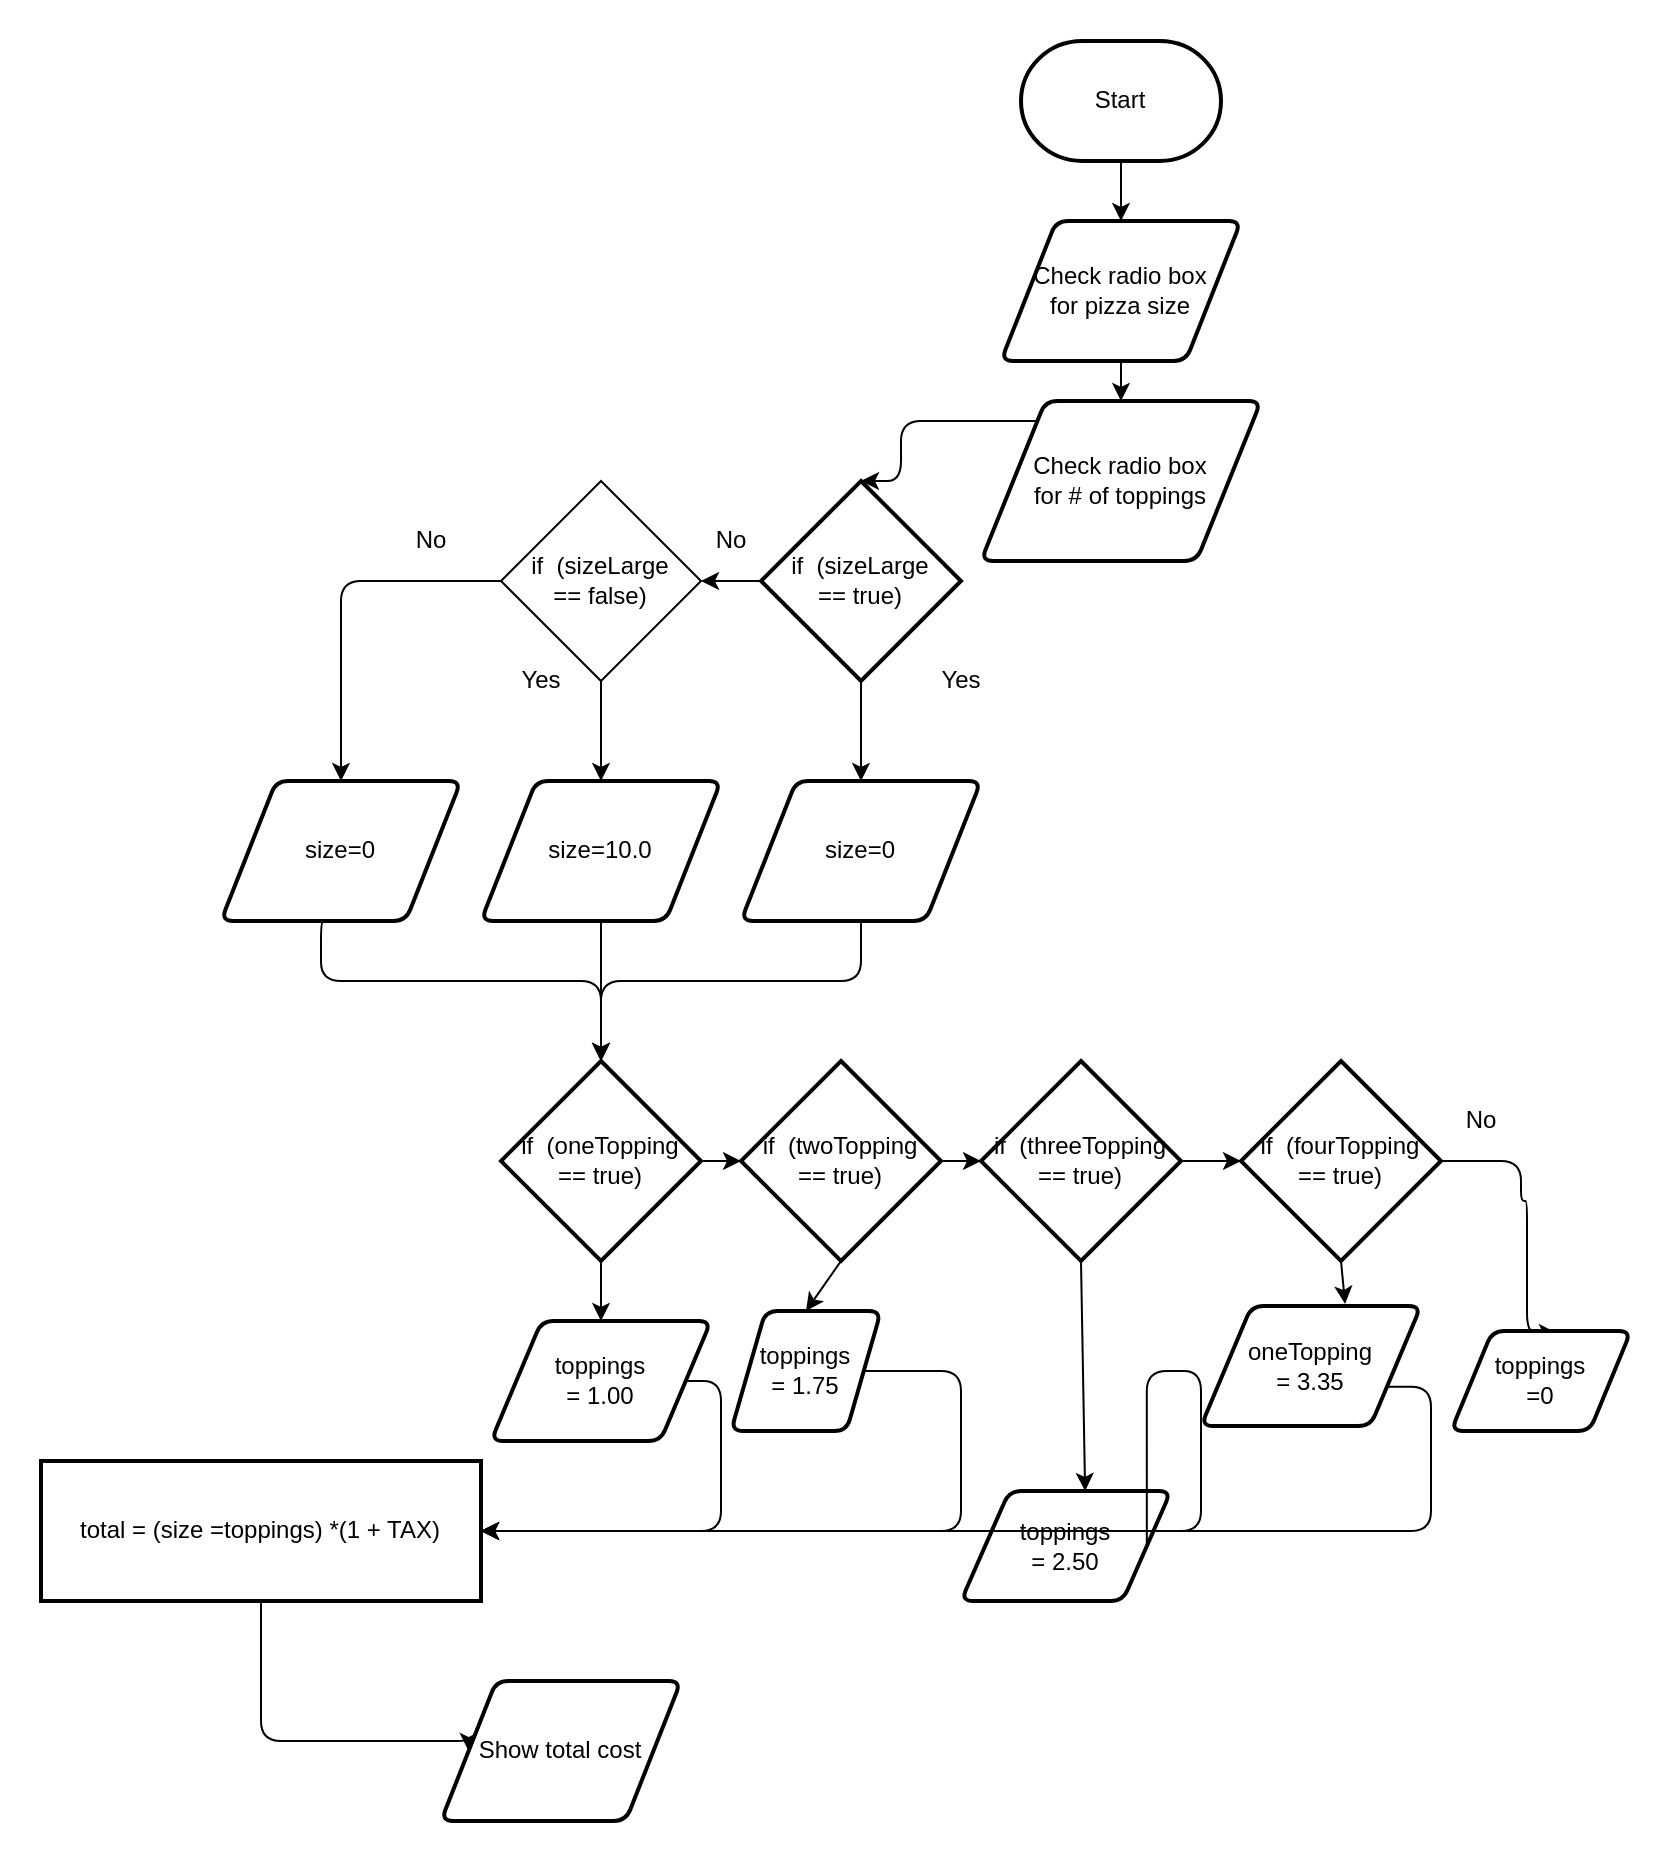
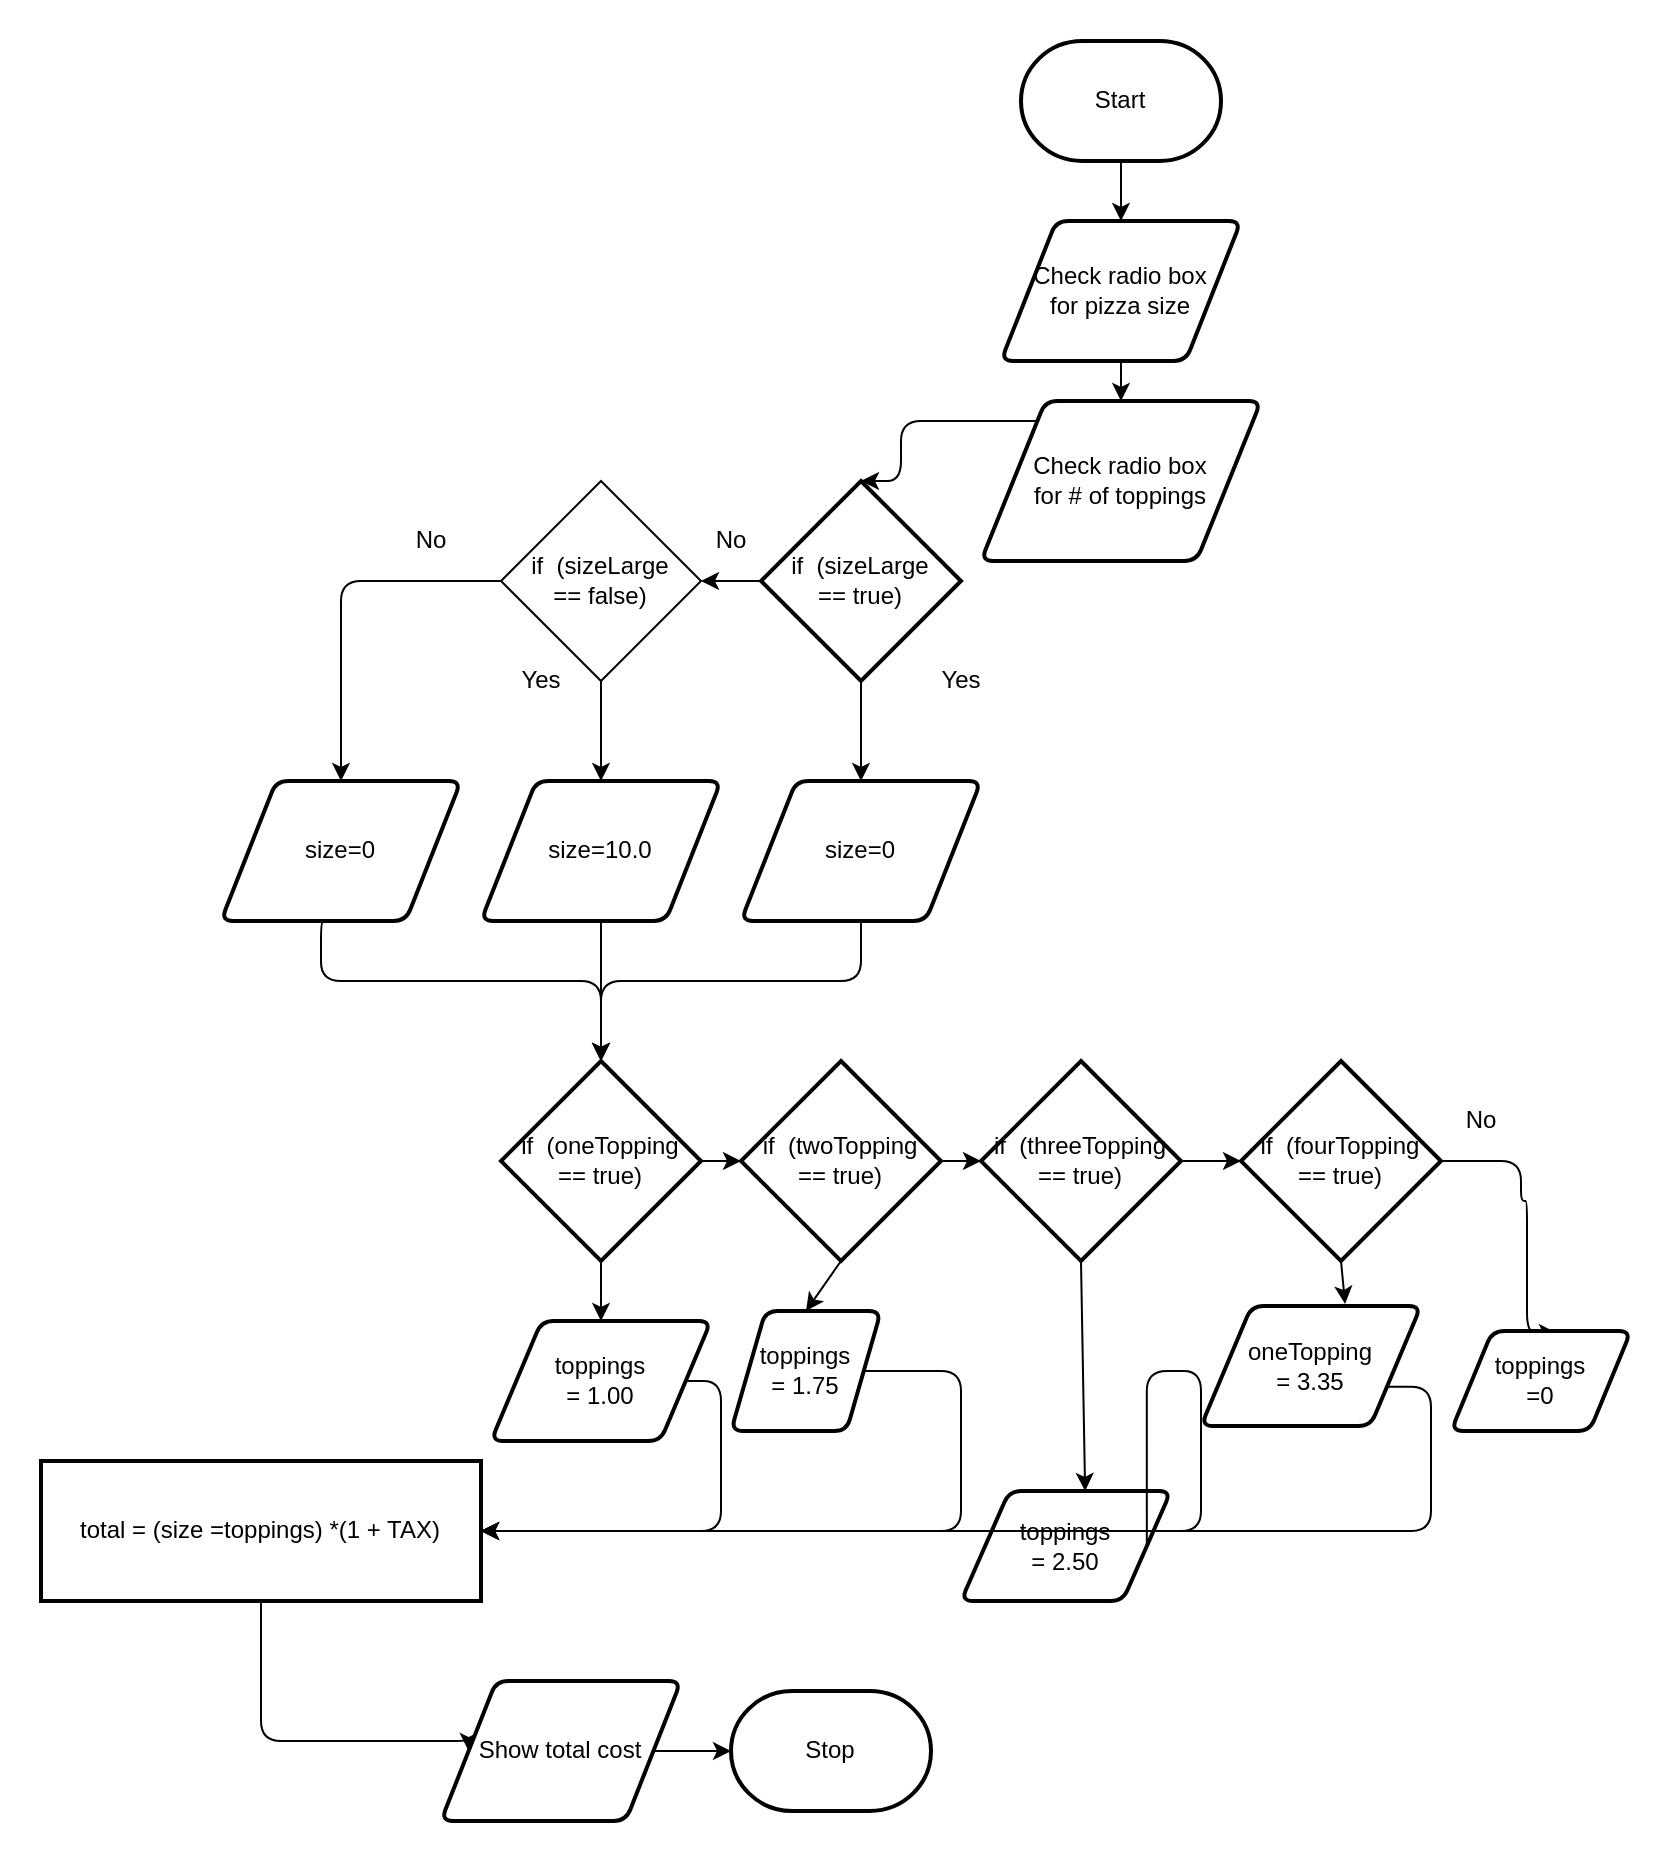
edge "Show total cost" -> "Stop": added
node "Stop": added
